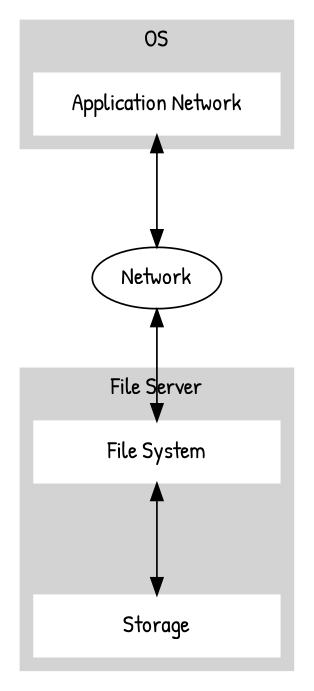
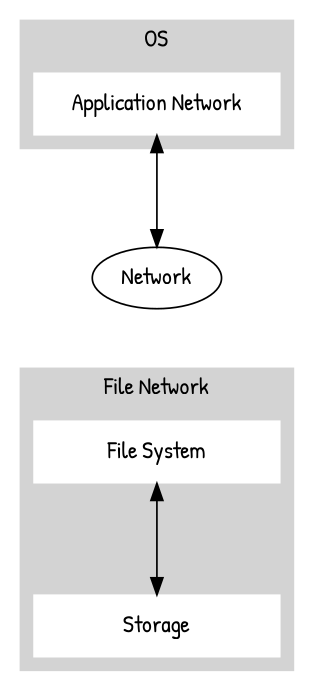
edge "Network" -- "File System": removed
cluster "File Server": label "File Server" -> "File Network"
